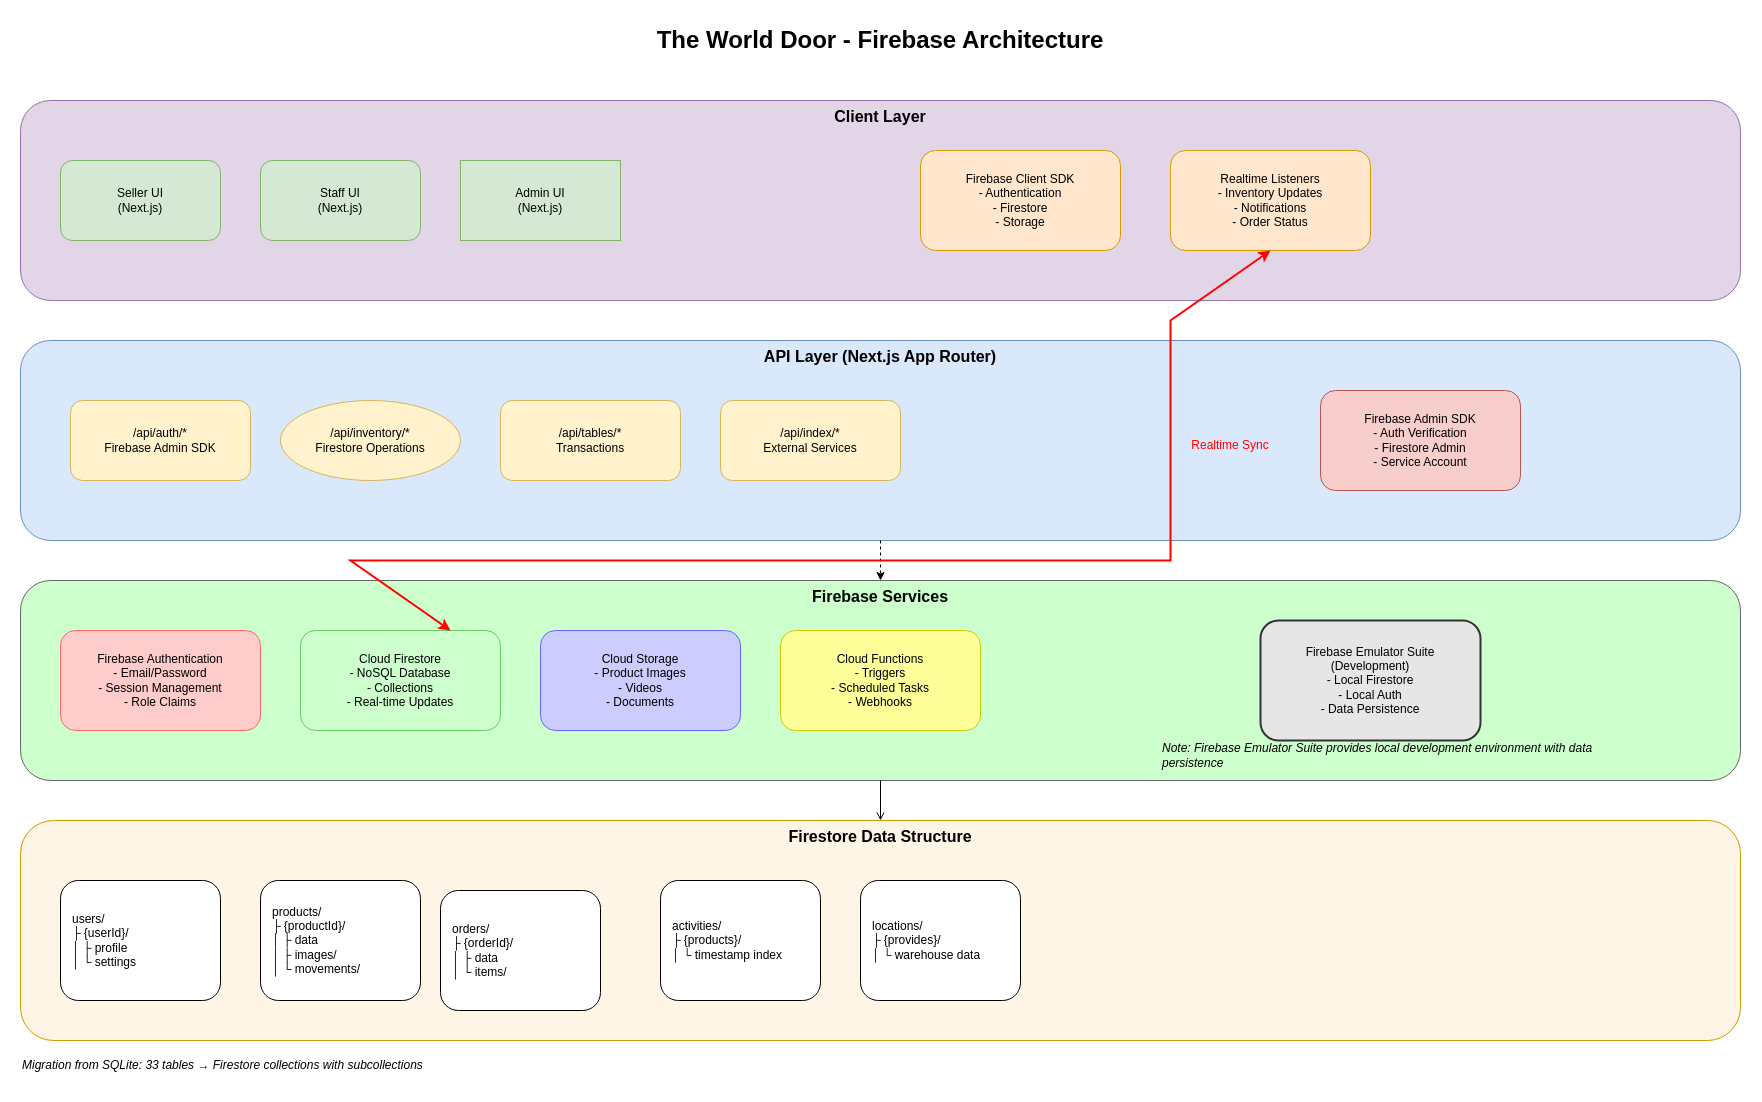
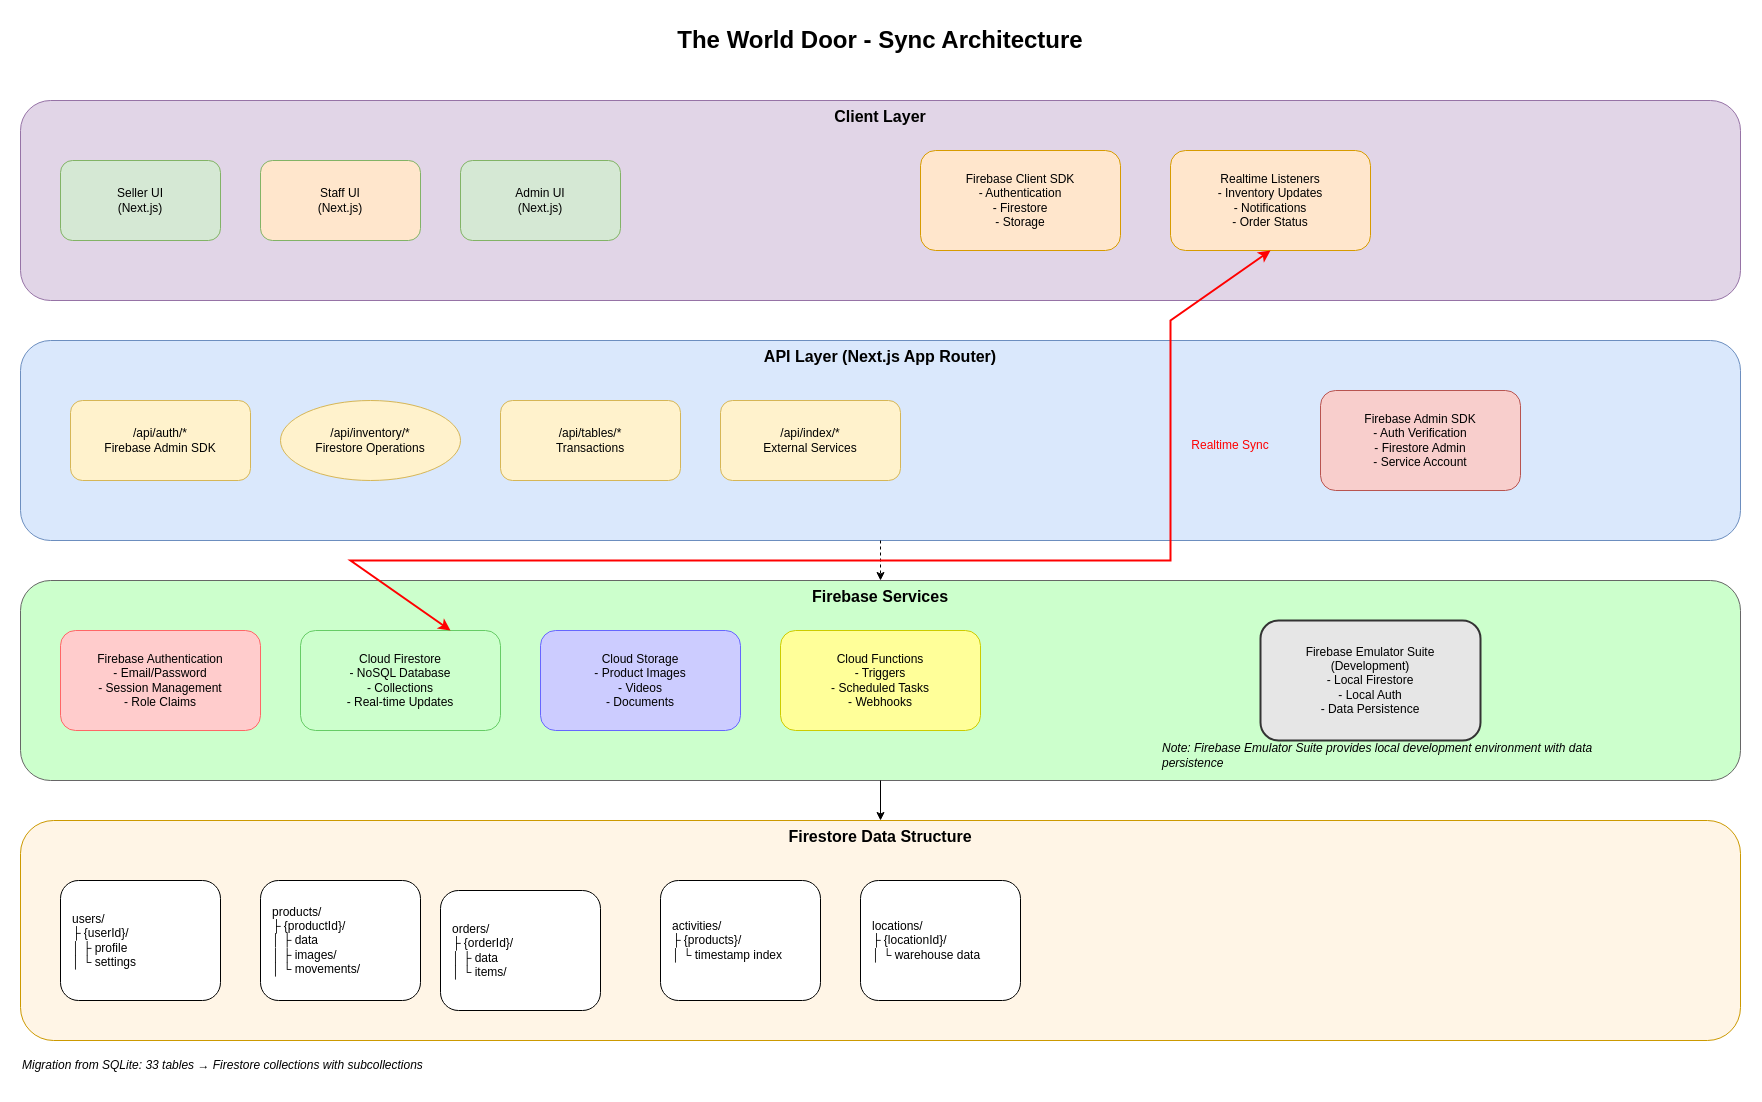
node "The World Door - Firebase Architecture": label "The World Door - Firebase Architecture" -> "The World Door - Sync Architecture"
node "Staff UI (Next.js)": fillcolor #d5e8d4 -> #ffe6cc
node "Admin UI (Next.js)": shape rectangle -> rounded rectangle
edge "Firebase Services" -> "Firestore Data Structure": arrowhead open -> classic
node "locations/ ├ {provides}/ │ └ warehouse data": label "locations/ ├ {provides}/ │ └ warehouse data" -> "locations/ ├ {locationId}/ │ └ warehouse data"
